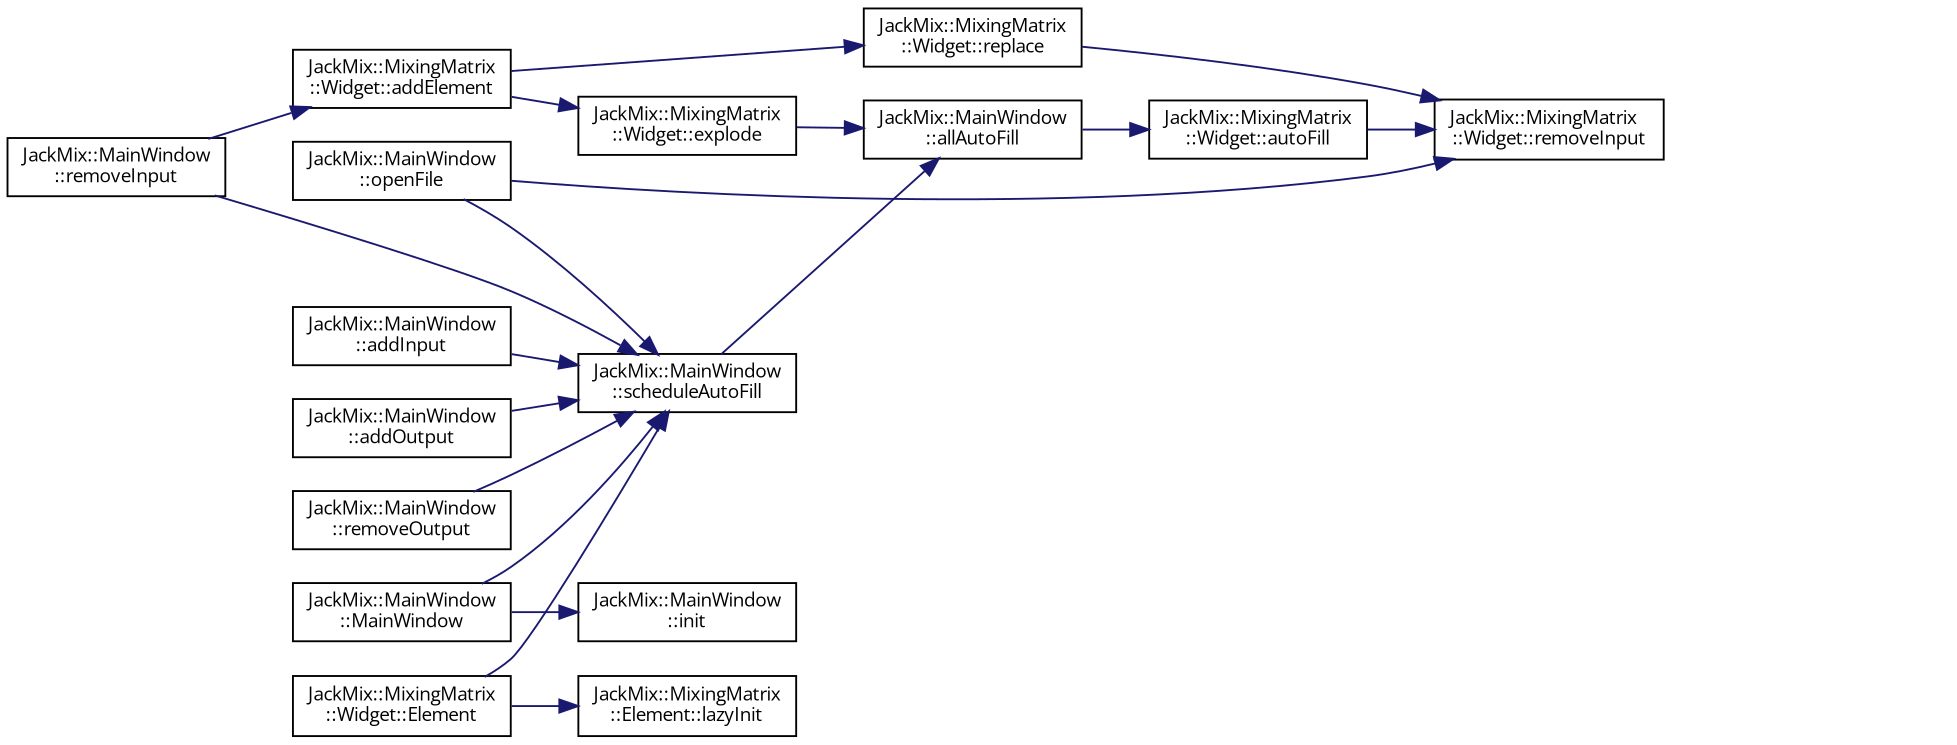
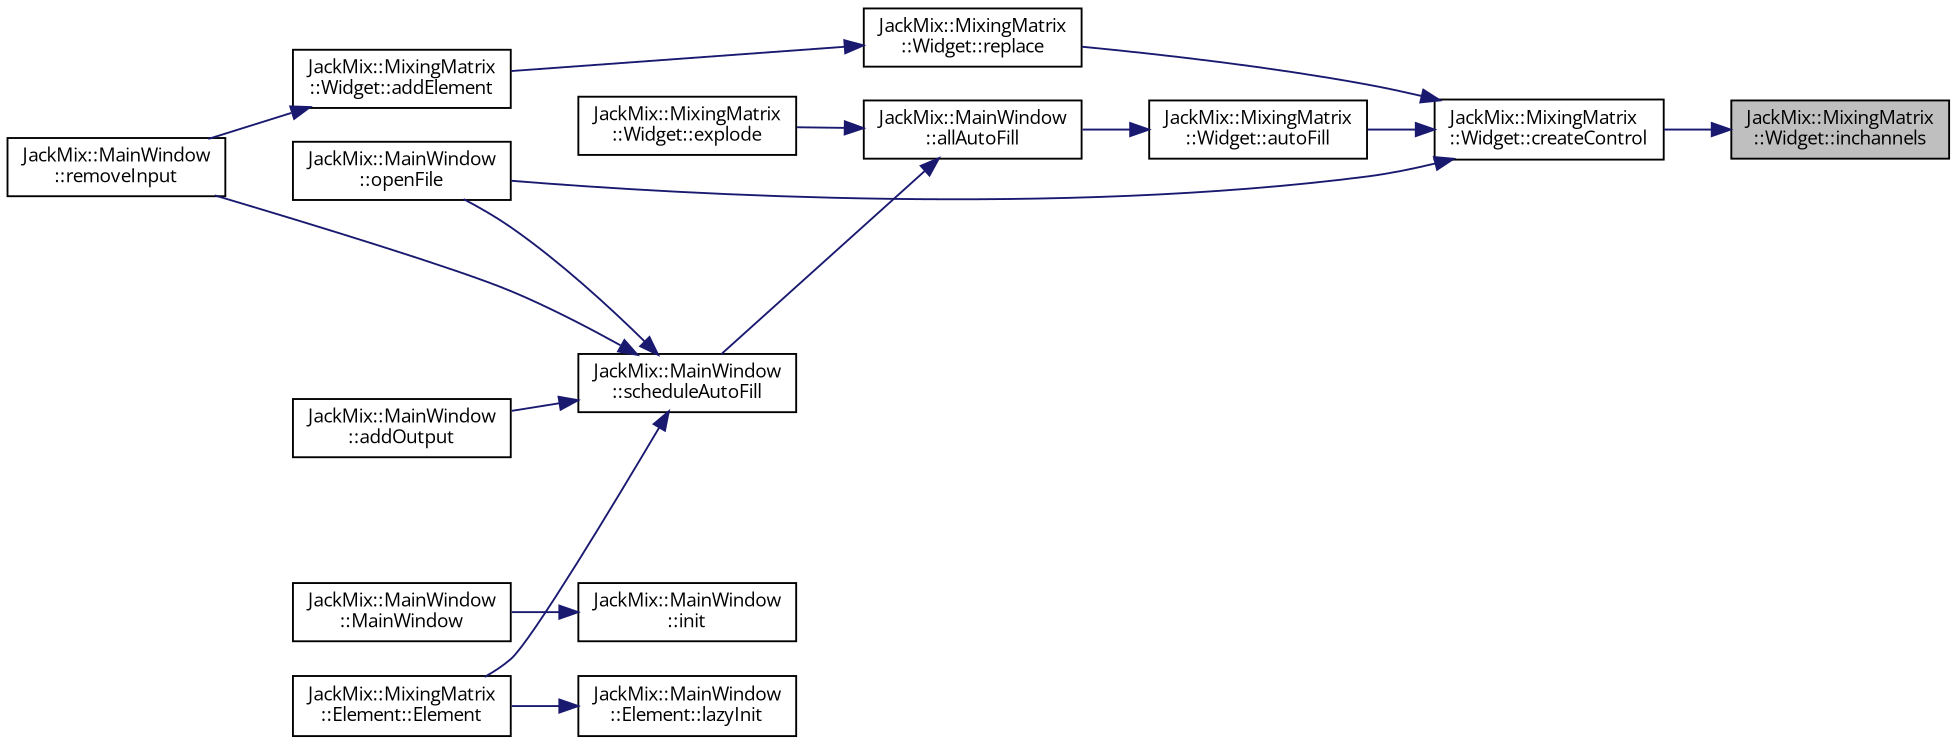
edge "JackMix::MixingMatrix ::Widget::addElement" -> "JackMix::MixingMatrix ::Widget::explode": removed
node "JackMix::MixingMatrix ::Widget::removeInput": label "JackMix::MixingMatrix ::Widget::removeInput" -> "JackMix::MixingMatrix ::Widget::createControl"
node "JackMix::MixingMatrix ::Widget::inchannels": added
node "JackMix::MainWindow ::addInput": removed
edge "JackMix::MainWindow ::MainWindow" -> "JackMix::MainWindow ::scheduleAutoFill": removed
node "JackMix::MainWindow ::removeOutput": removed
node "JackMix::MixingMatrix ::Widget::Element": label "JackMix::MixingMatrix ::Widget::Element" -> "JackMix::MixingMatrix ::Element::Element"
node "JackMix::MixingMatrix ::Element::lazyInit": label "JackMix::MixingMatrix ::Element::lazyInit" -> "JackMix::MainWindow ::Element::lazyInit"
